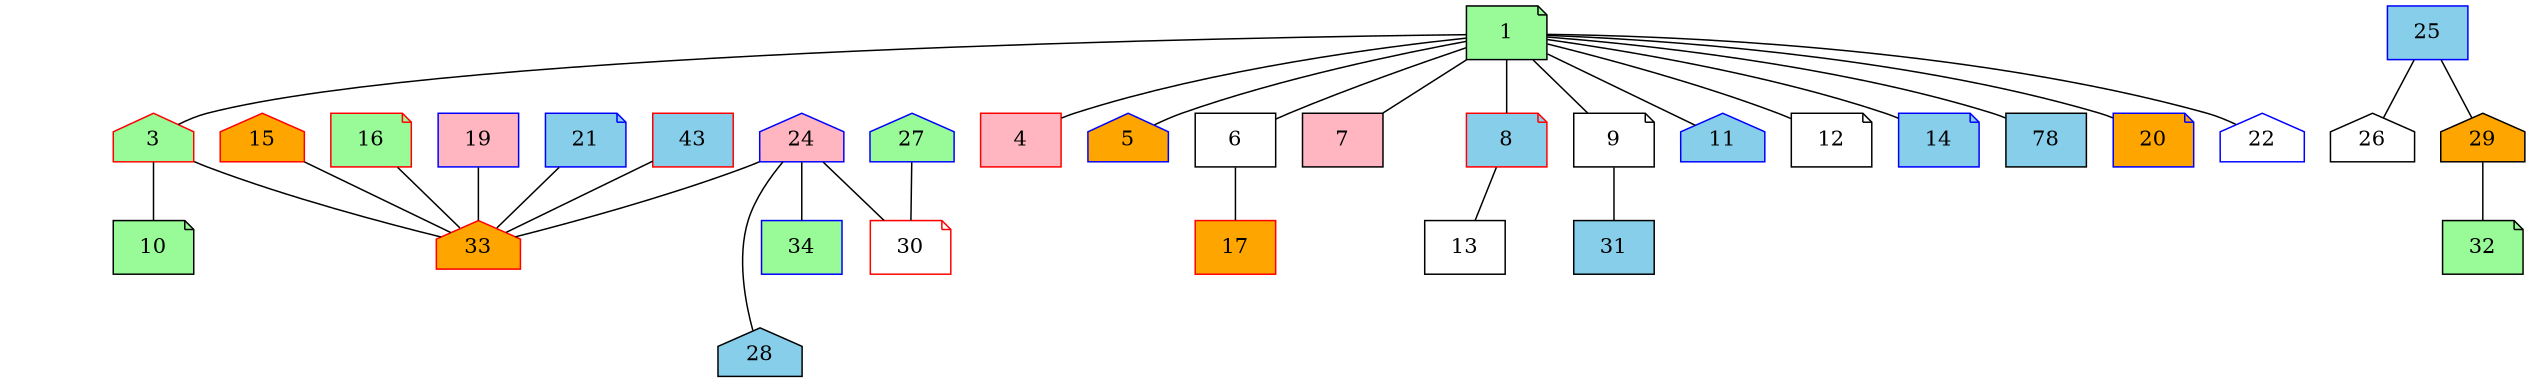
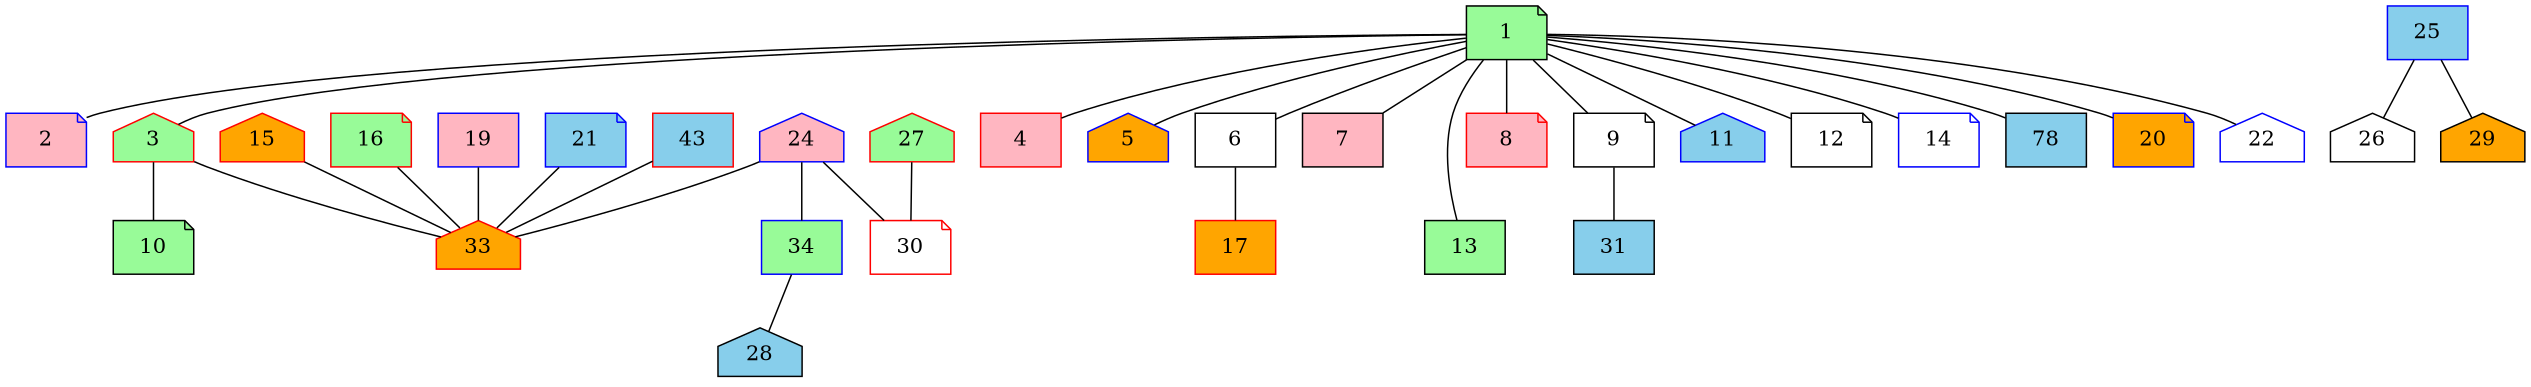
node "2": added
node "27": color blue -> red
node "8": fillcolor skyblue -> lightpink
node "14": fillcolor skyblue -> white
edge "8" -- "13": now "1" -- "13"
edge "24" -- "28": now "34" -- "28"
node "13": fillcolor white -> palegreen
node "32": removed
